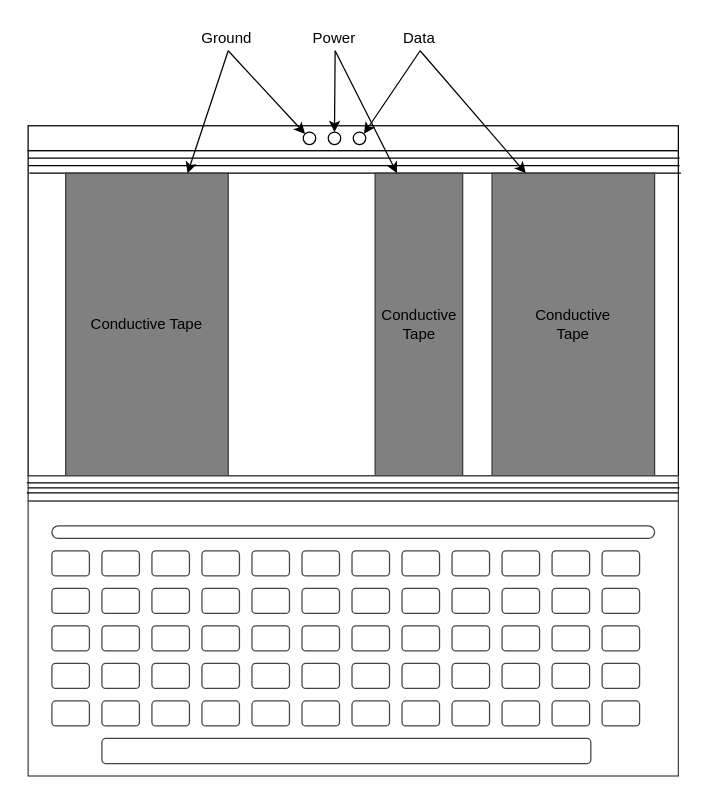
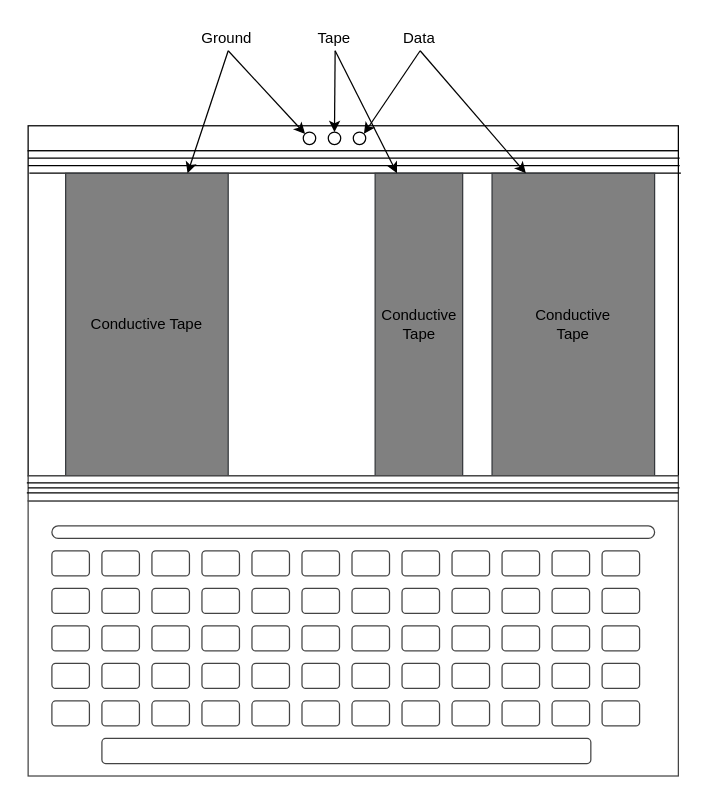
node "Power": label "Power" -> "Tape"
